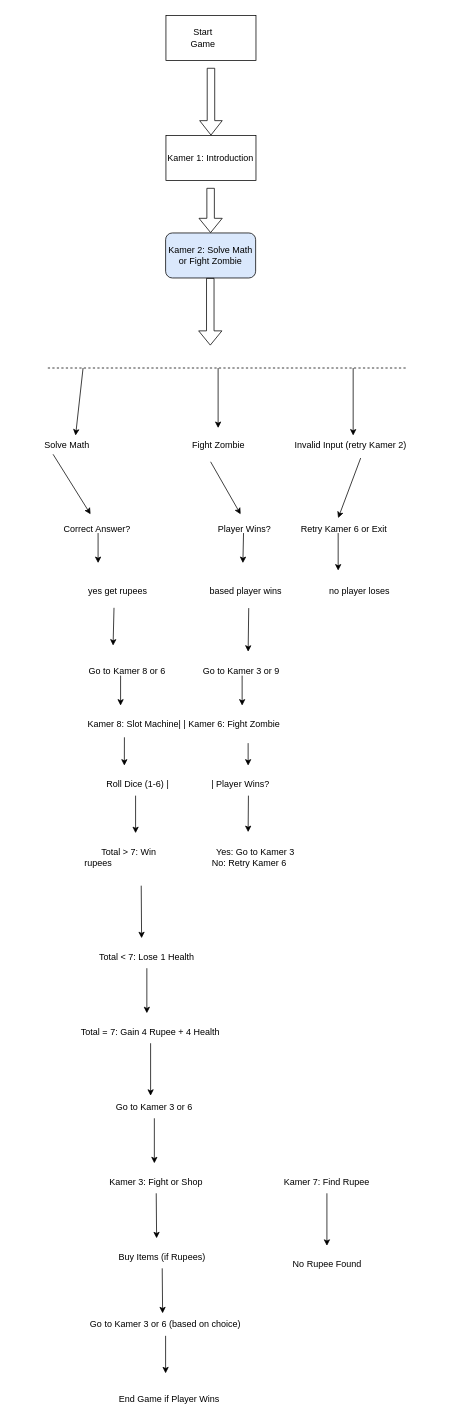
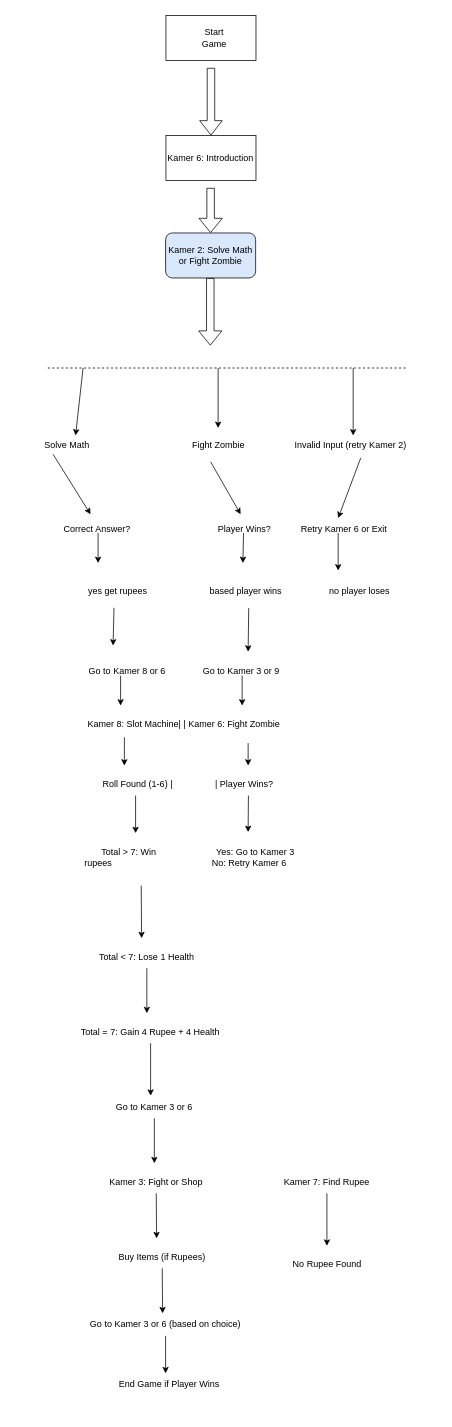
node "Start Game": moved (203, 38) -> (214, 38)
node "Kamer 1: Introduction": label "Kamer 1: Introduction" -> "Kamer 6: Introduction"
node "Roll Dice (1-6) | | Player Wins?": label "Roll Dice (1-6) | | Player Wins?" -> "Roll Found (1-6) | | Player Wins?"
node "End Game if Player Wins": moved (169, 1399) -> (169, 1384)
